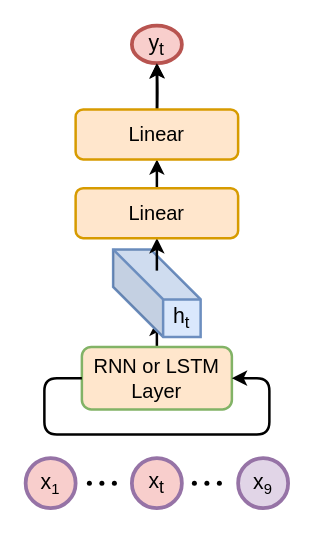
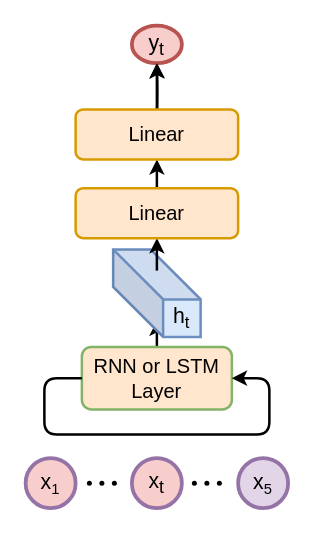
node "x9": label "x9" -> "x5"
